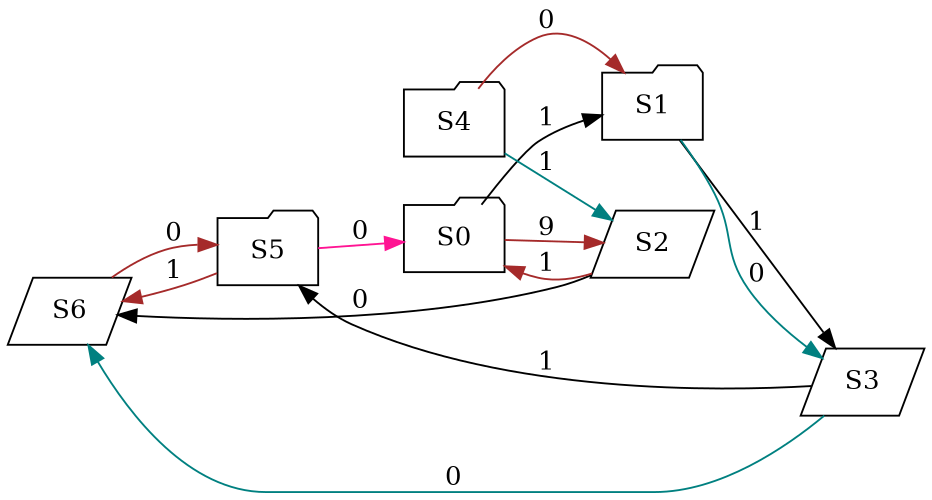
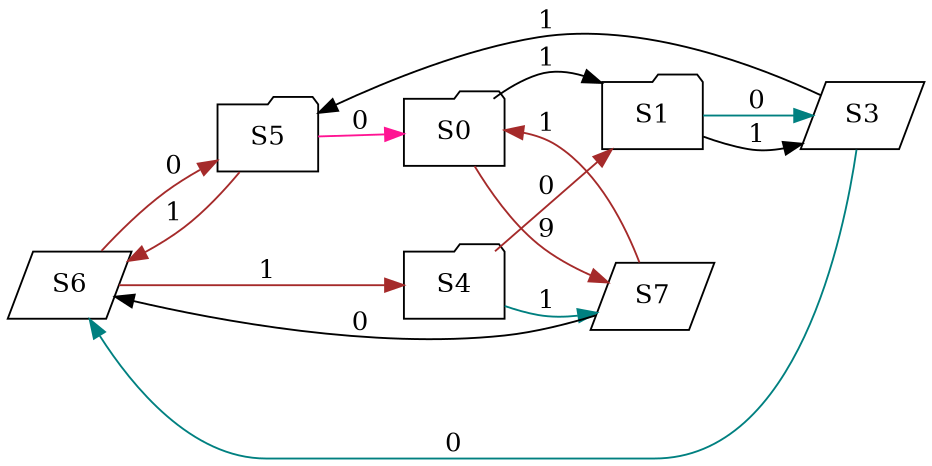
node "S2": label "S2" -> "S7"
edge "S6" -> "S4": added, label "1"
